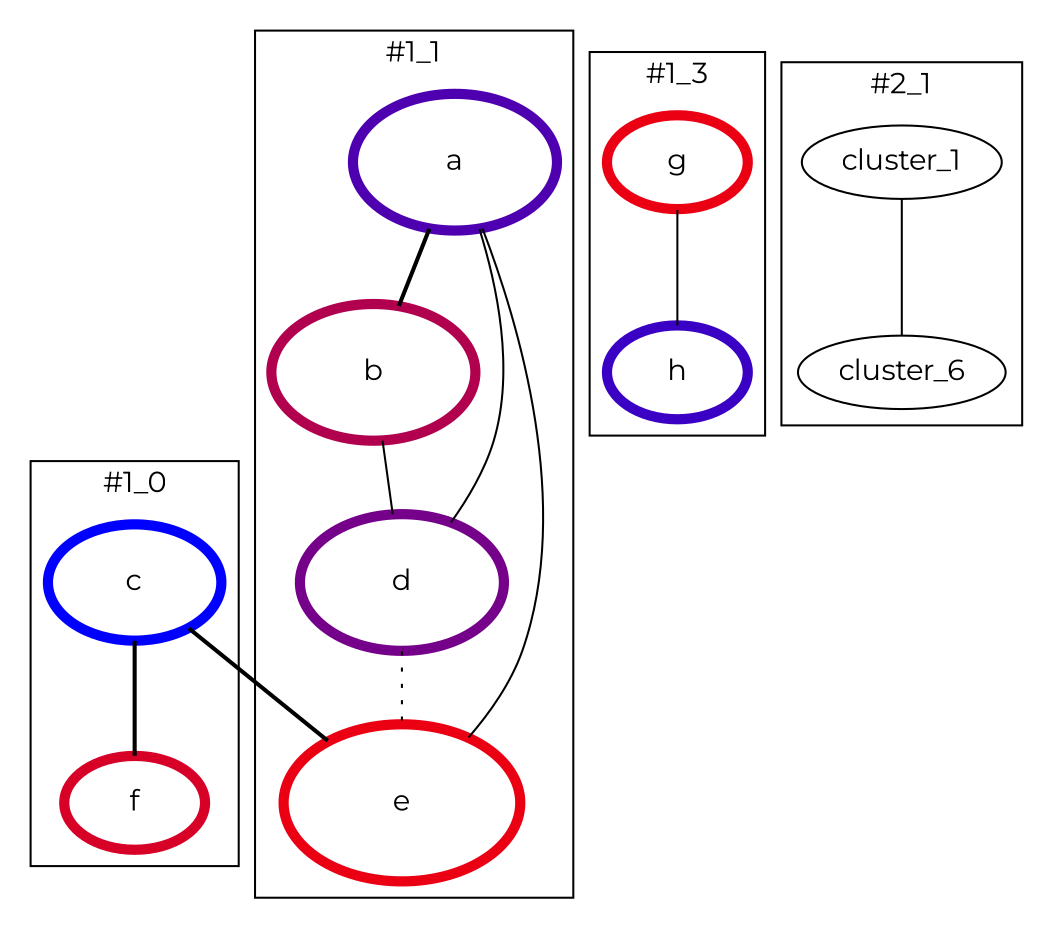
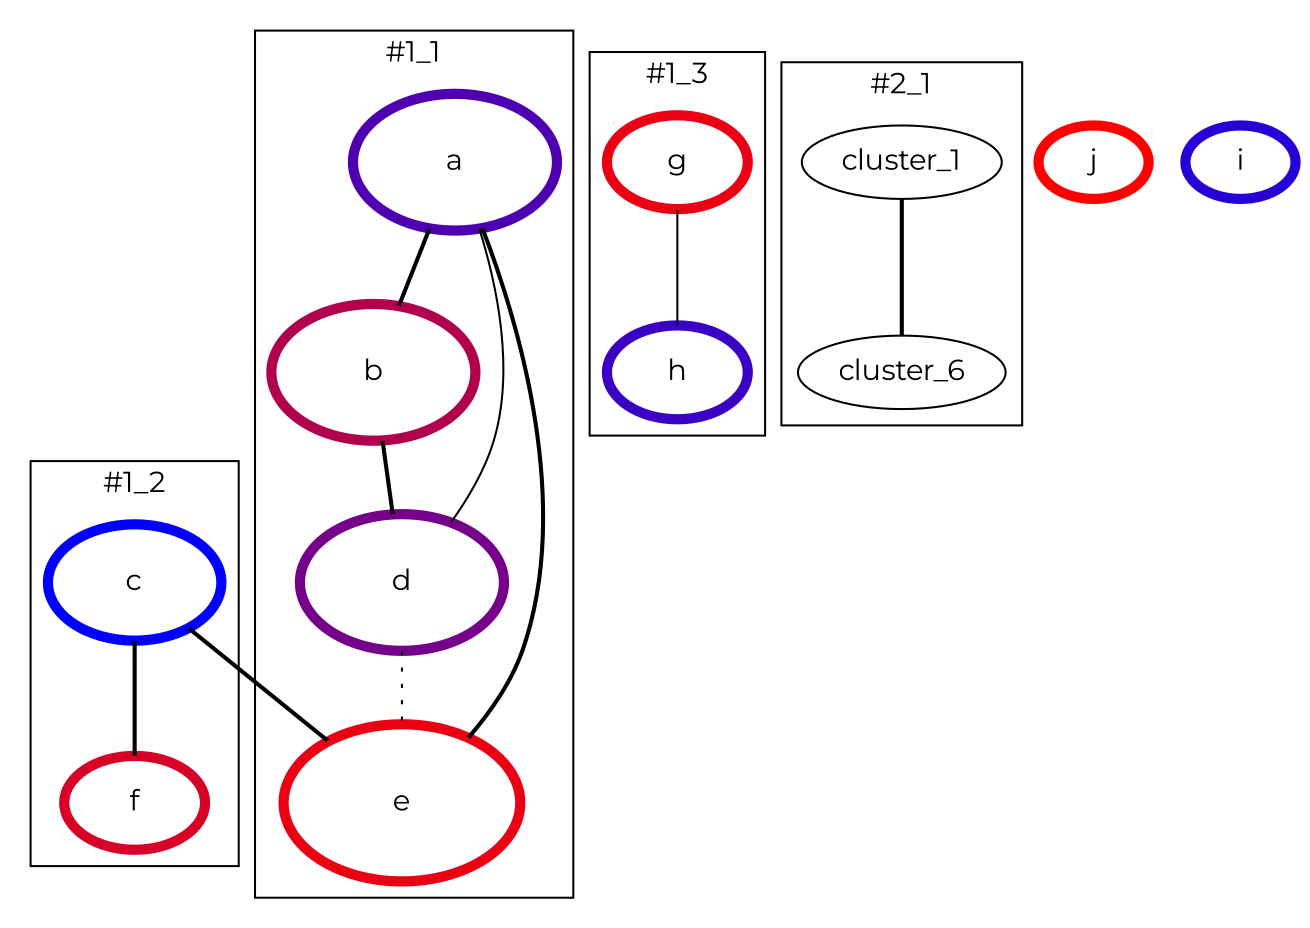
node "j": added
node "i": added
edge "cluster_1" -- "cluster_6": style solid -> bold
edge "b" -- "d": style solid -> bold
cluster "#1_0": label "#1_0" -> "#1_2"
edge "a" -- "e": style solid -> bold
